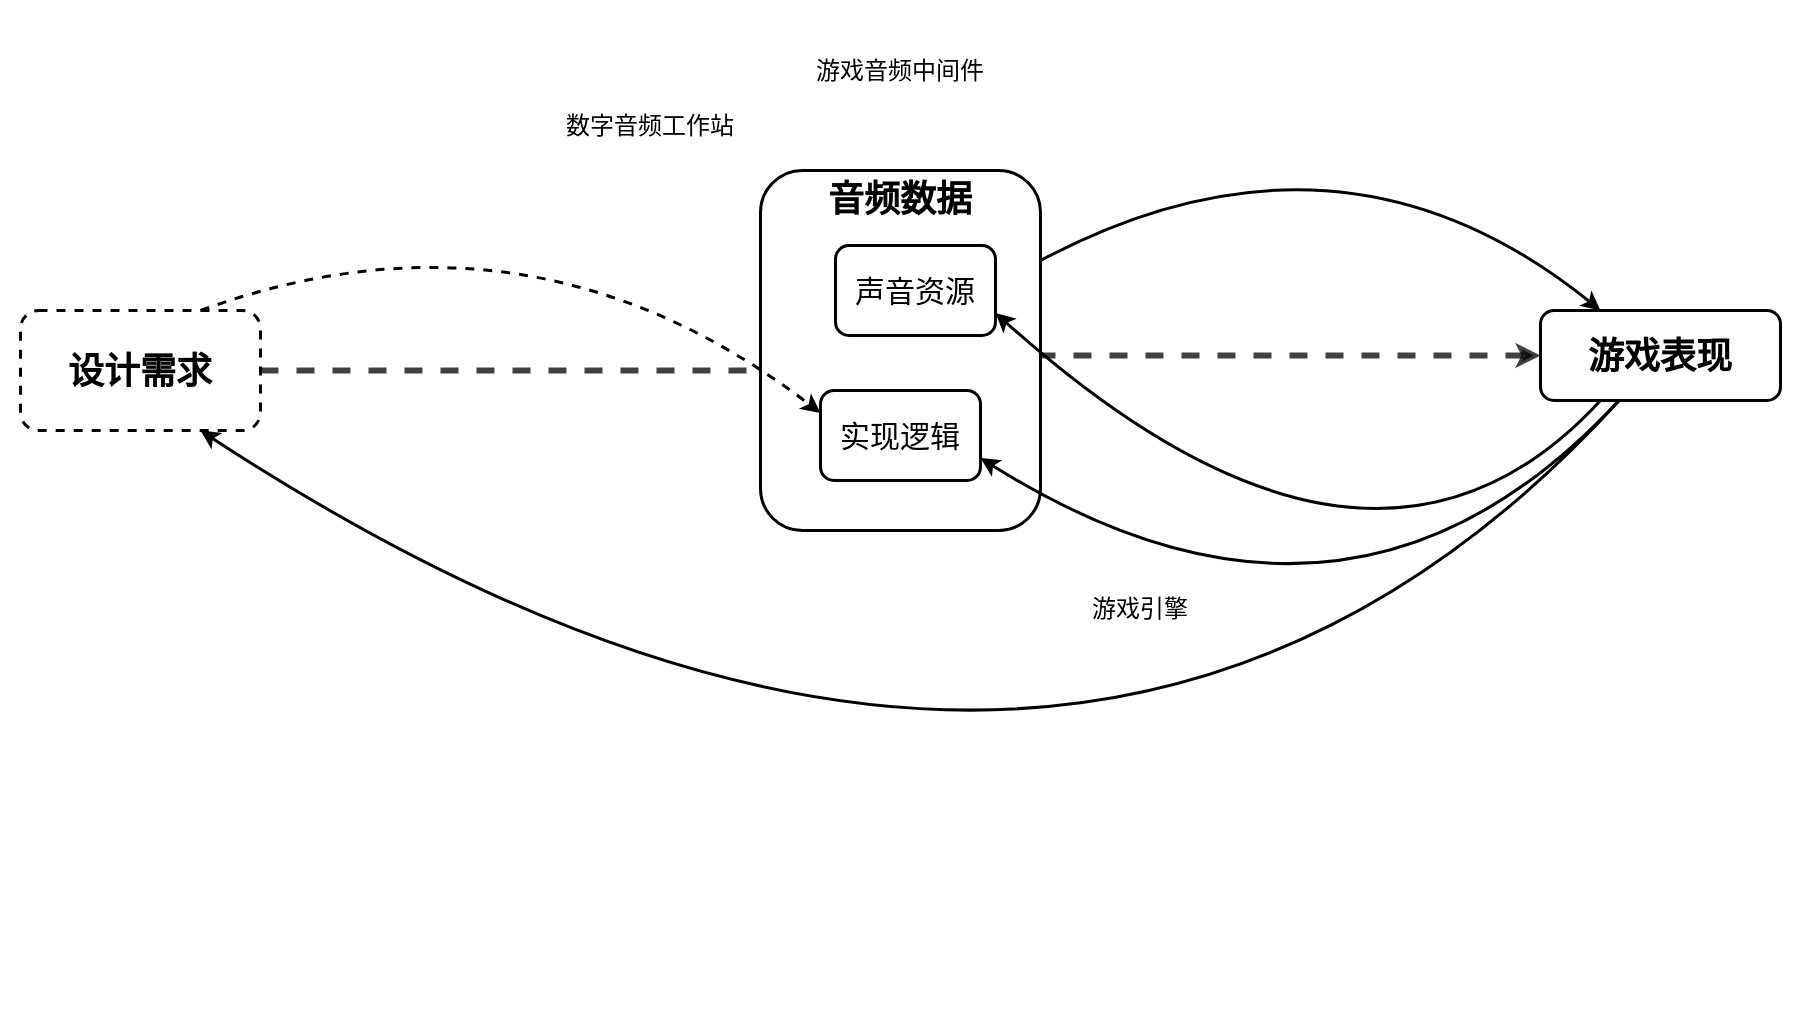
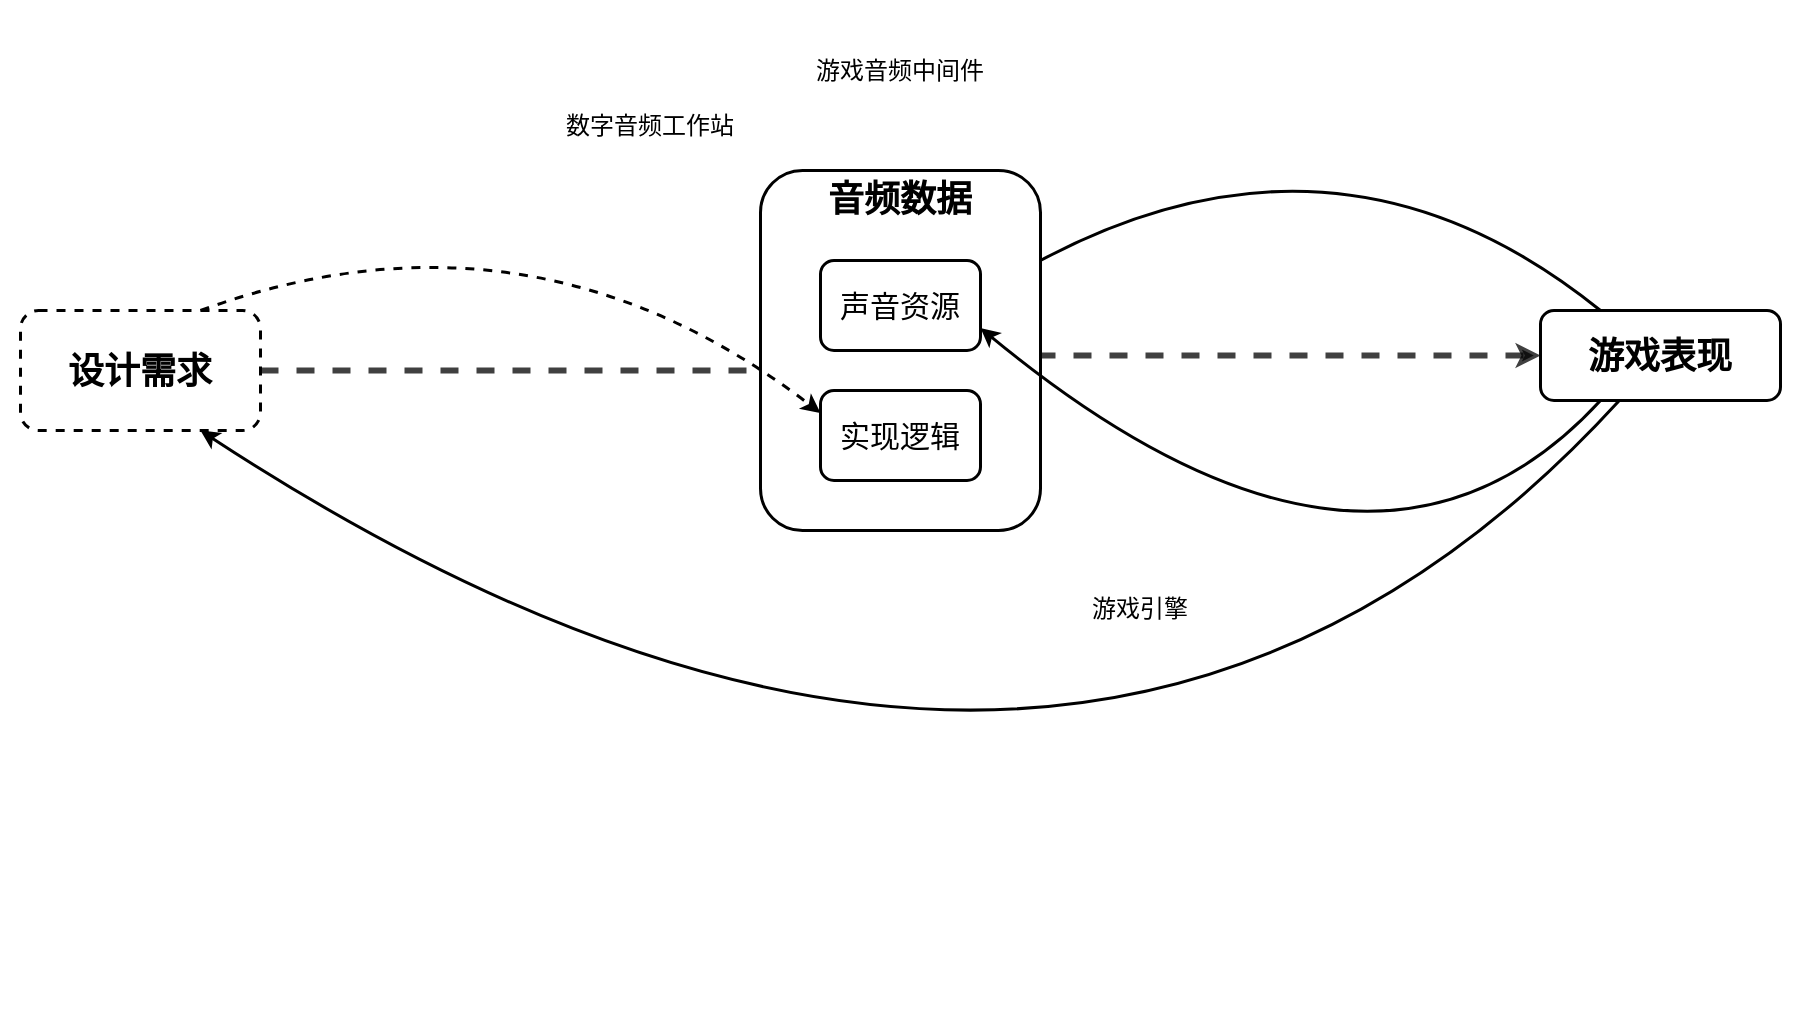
node "声音资源": moved (916, 291) -> (901, 306)
edge "音频数据" -> "游戏表现": arrowhead classic -> none
edge "游戏表现" -> "实现逻辑": removed
